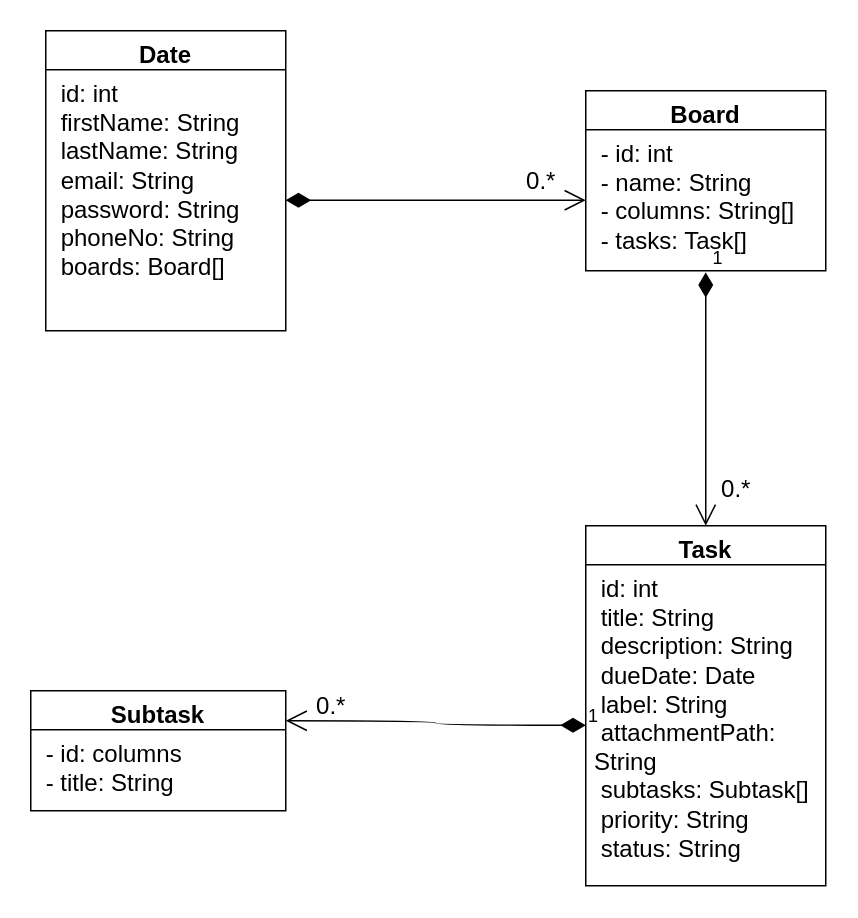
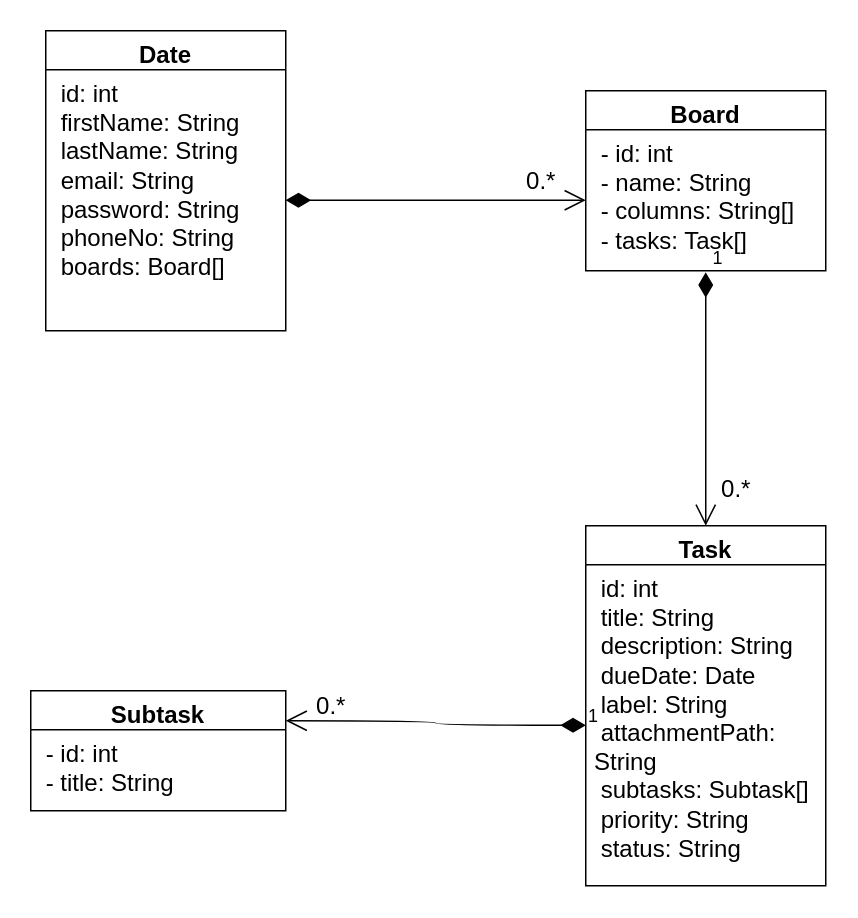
node "- id: columns - title: String": label "- id: columns - title: String" -> "- id: int - title: String"
